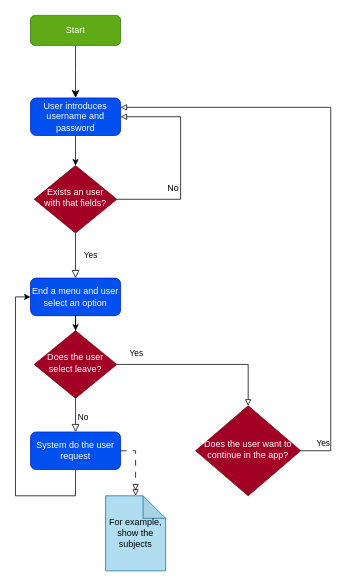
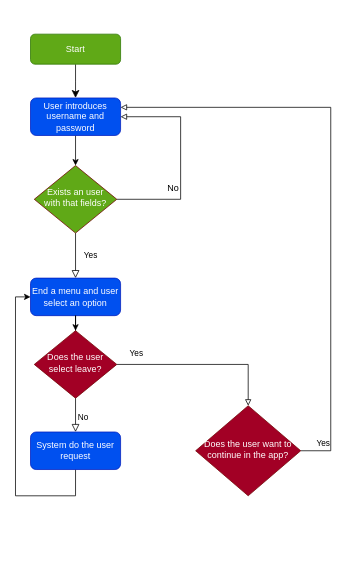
node "Start": moved (75, 30) -> (75, 49)
node "Exists an user with that fields?": fillcolor #a20025 -> #60a917
edge "System do the user request" -> "For example, show the subjects": removed
node "For example, show the subjects": removed
